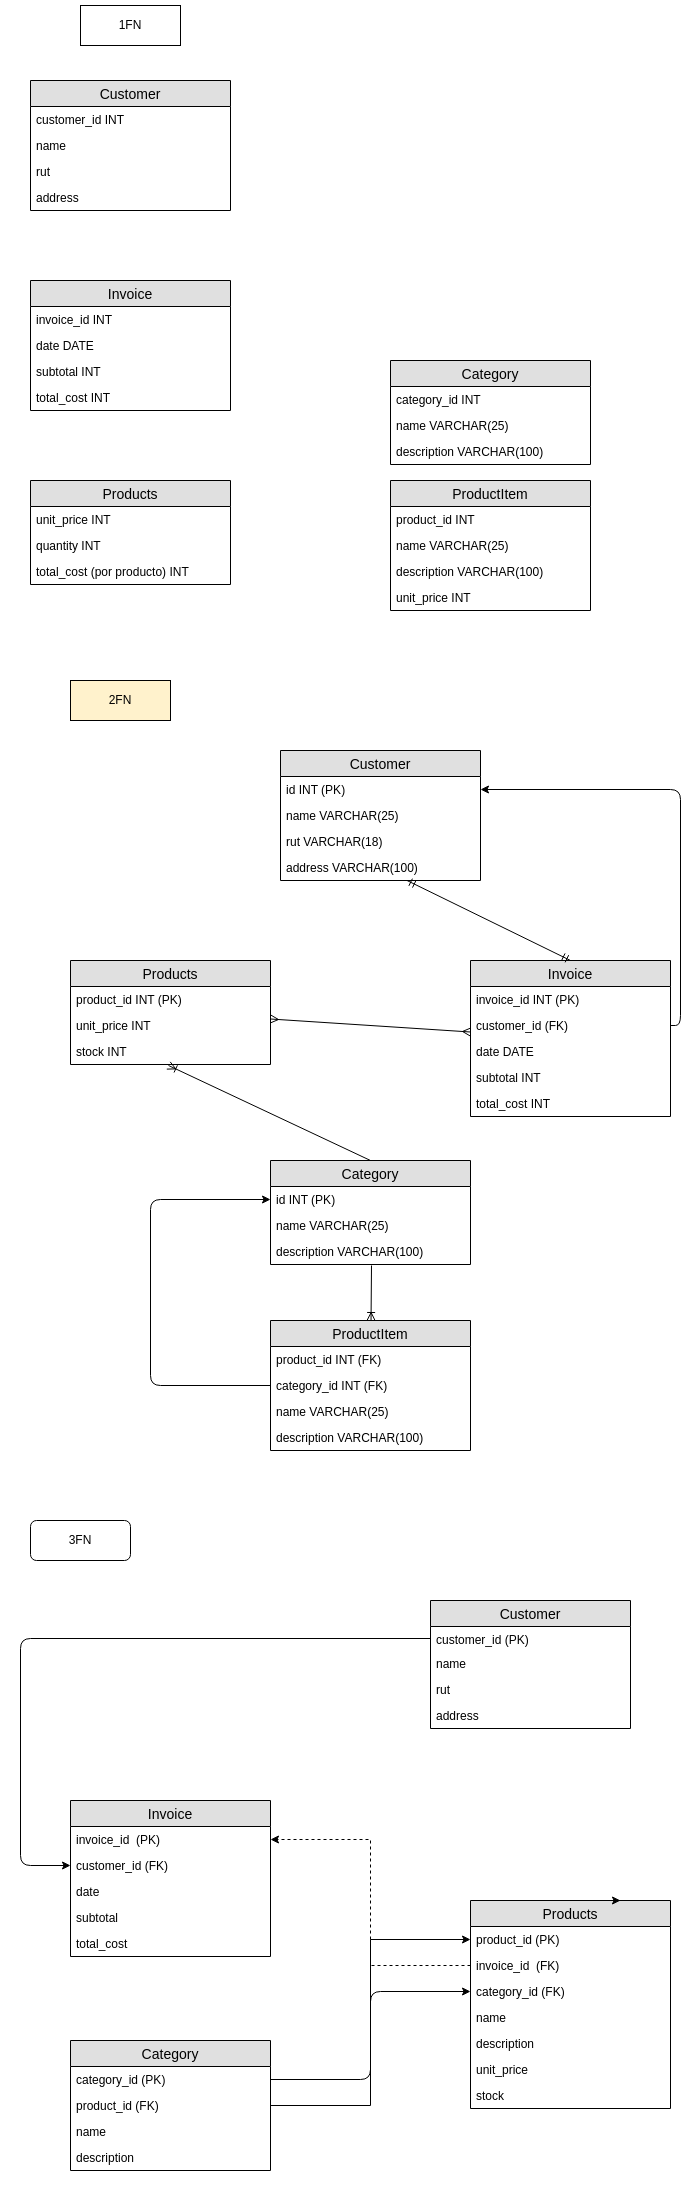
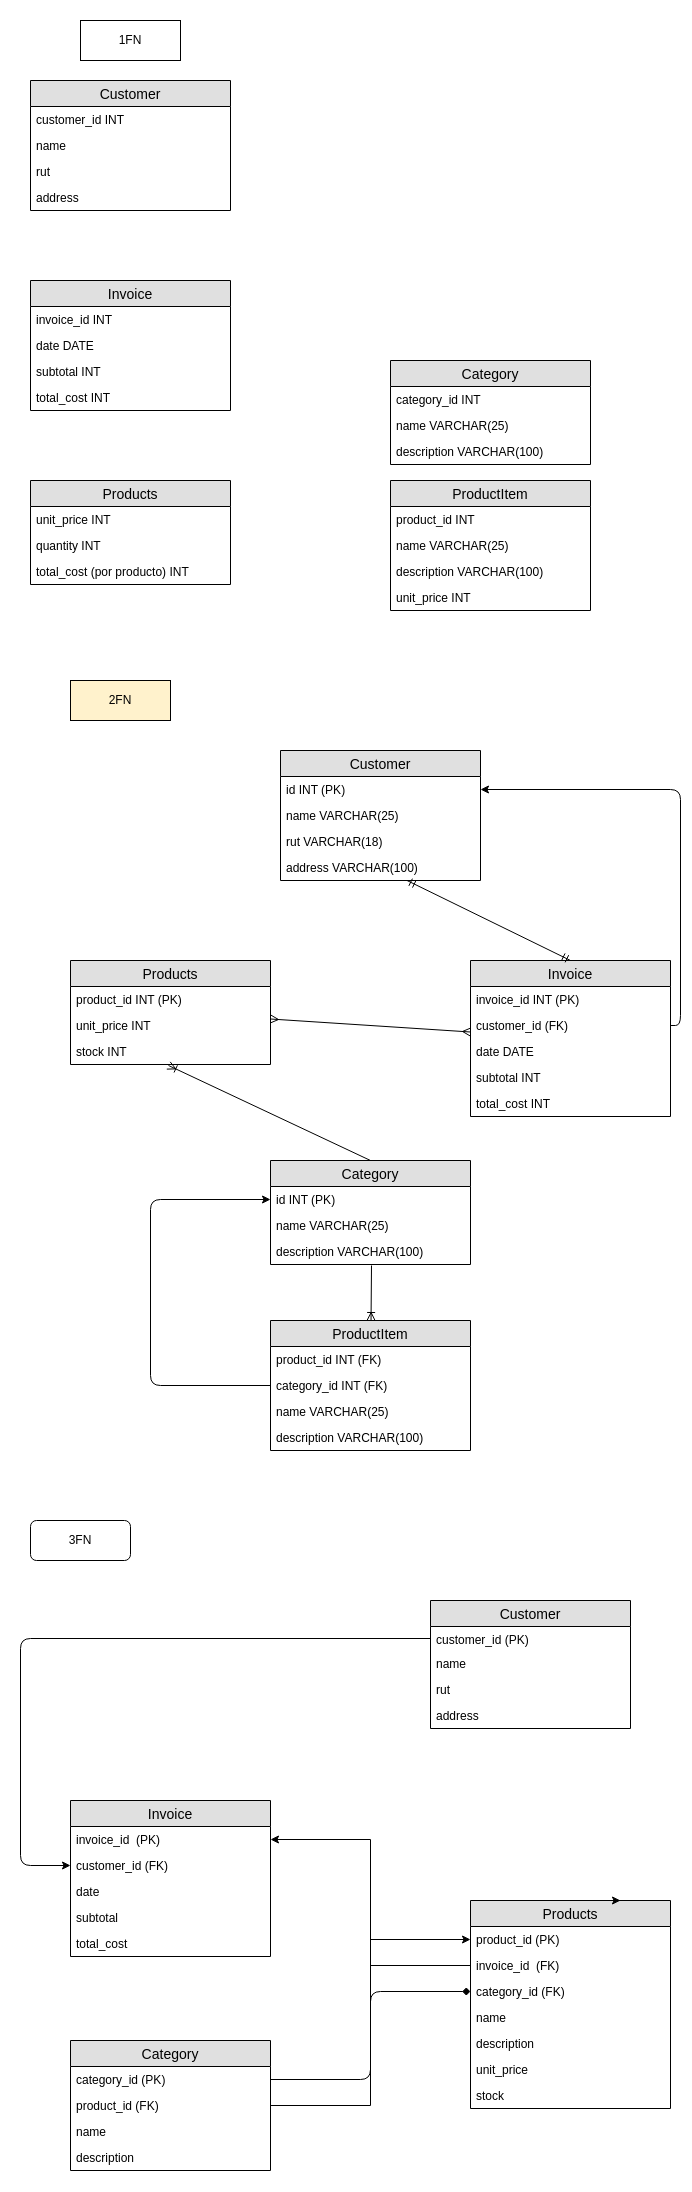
node "1FN": moved (131, 26) -> (131, 41)
edge "invoice_id (FK)" -> "invoice_id (PK)": style dashed -> solid
edge "category_id (PK)" -> "category_id (FK)": arrowhead classic -> diamond
